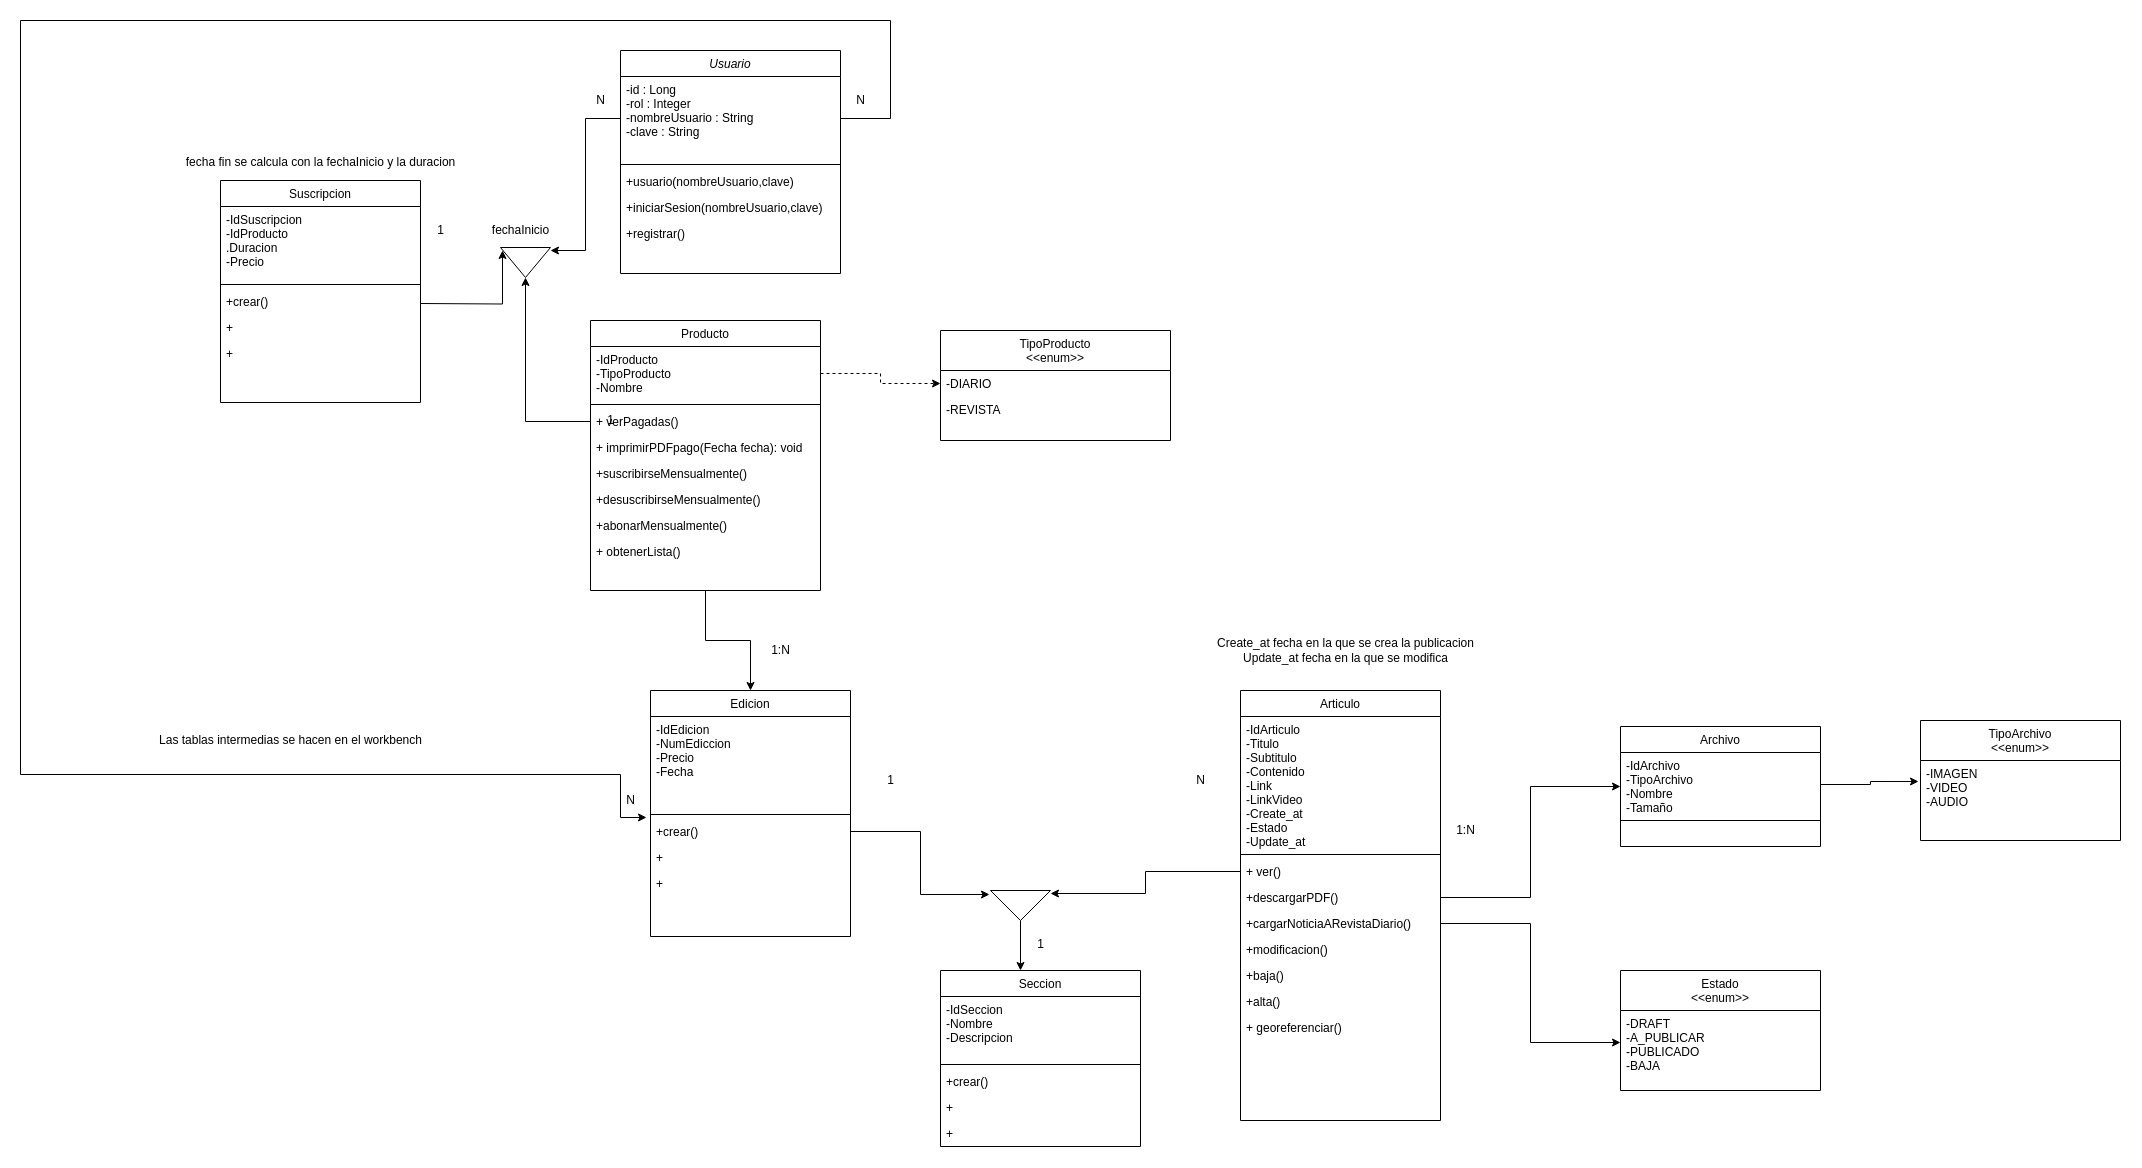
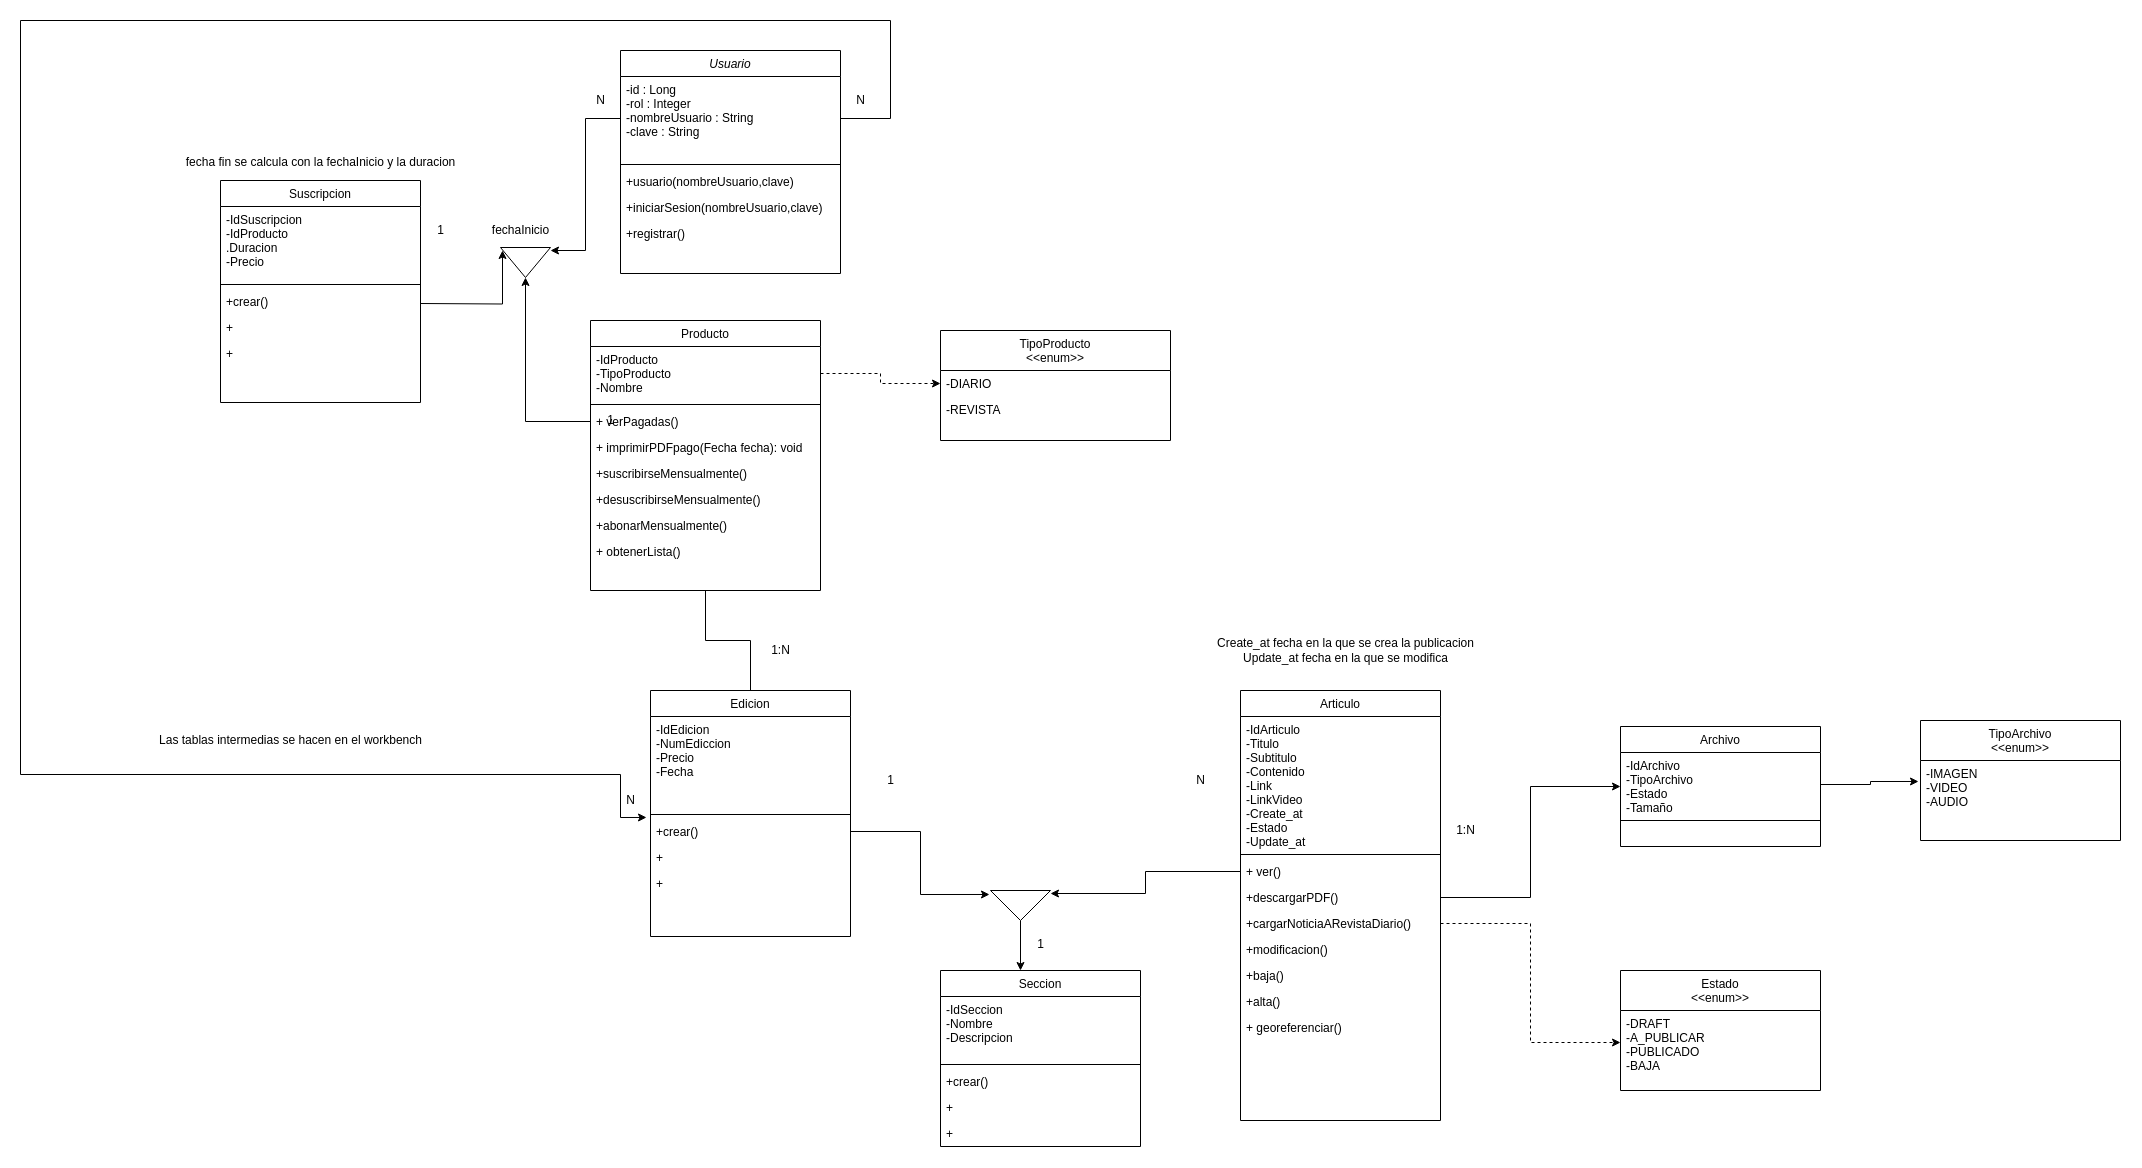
edge "Producto" -> "Edicion": arrowhead classic -> none
node "-IdArchivo -TipoArchivo -Nombre -Tamaño": label "-IdArchivo -TipoArchivo -Nombre -Tamaño" -> "-IdArchivo -TipoArchivo -Estado -Tamaño"
edge "+cargarNoticiaARevistaDiario()" -> "-DRAFT -A_PUBLICAR -PUBLICADO -BAJA": style solid -> dashed
